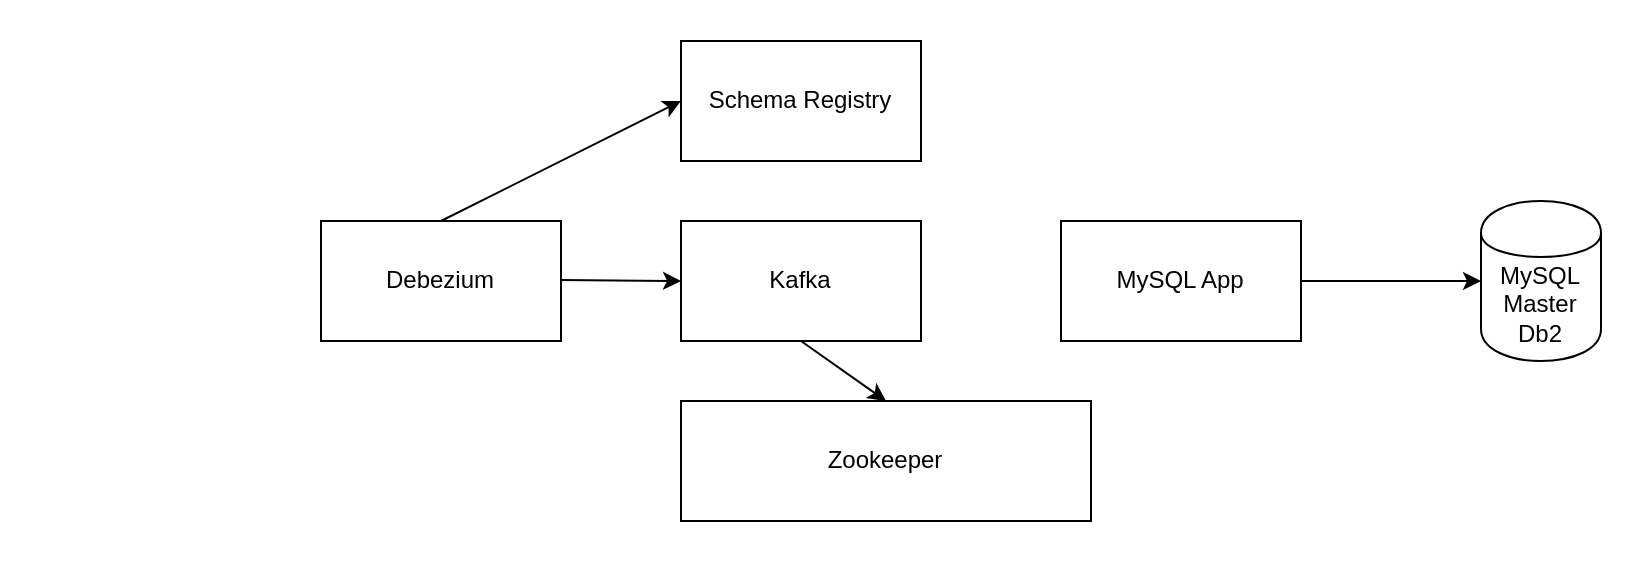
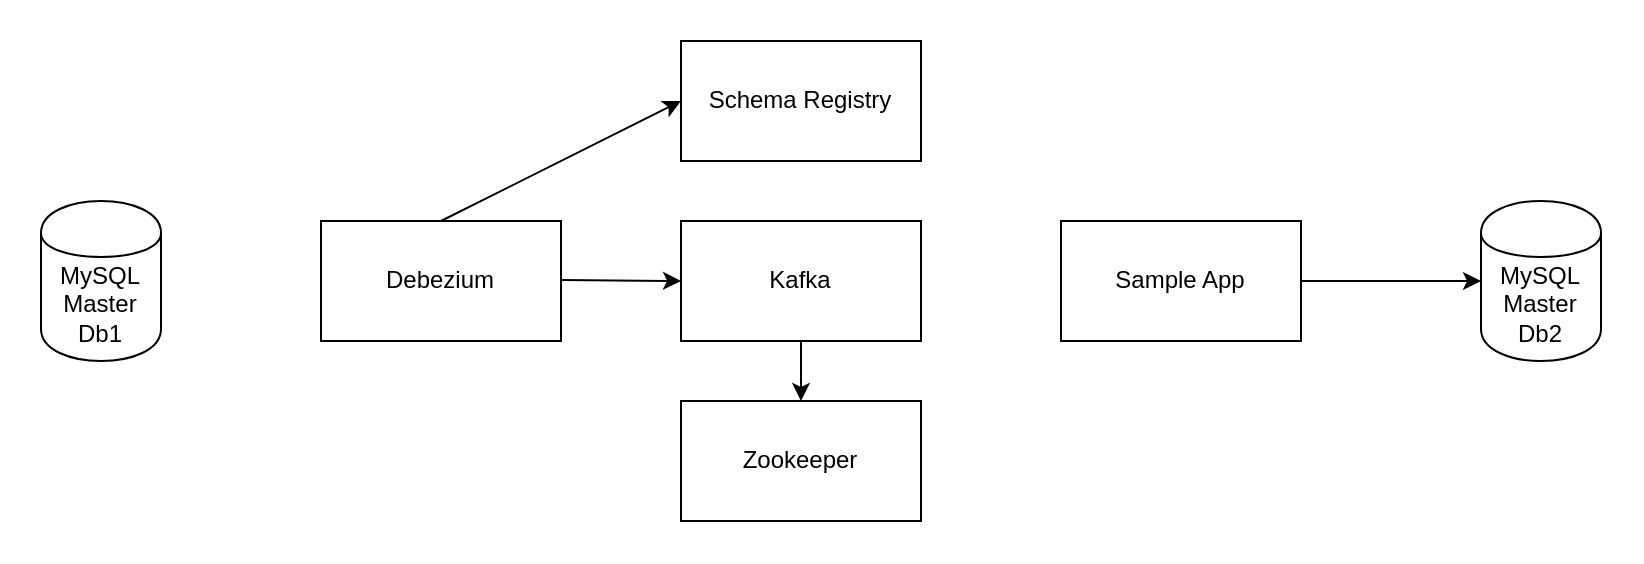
node "MySQL Master Db1": added
node "MySQL App": label "MySQL App" -> "Sample App"
node "Zookeeper": size 410x120 -> 240x120
